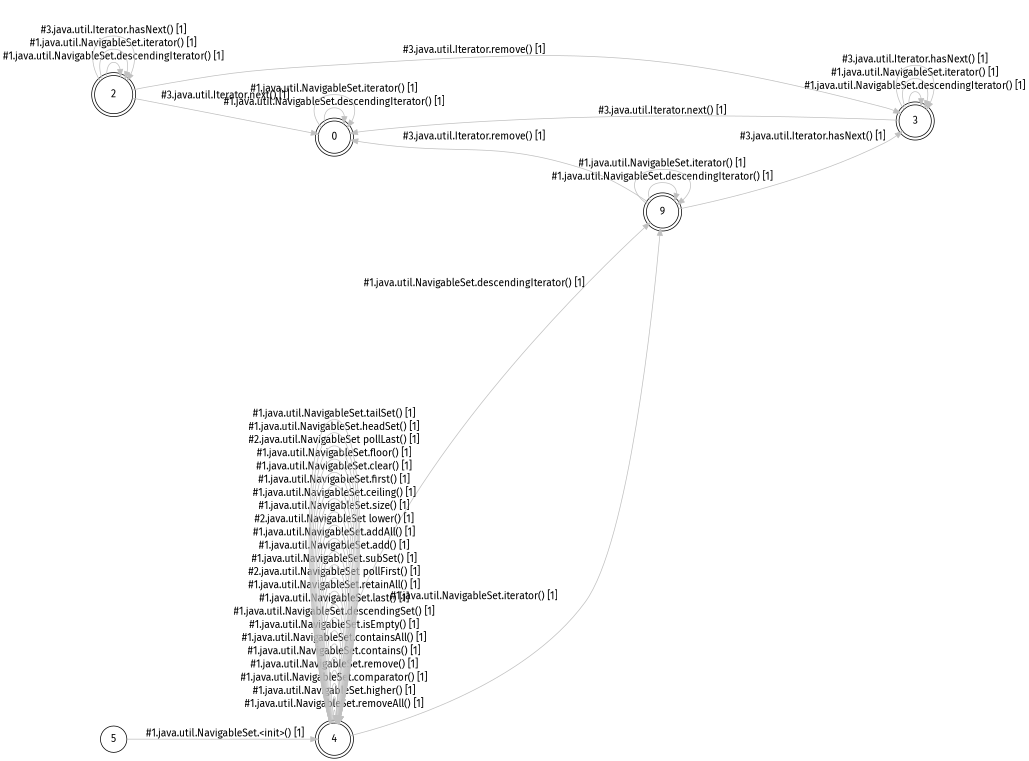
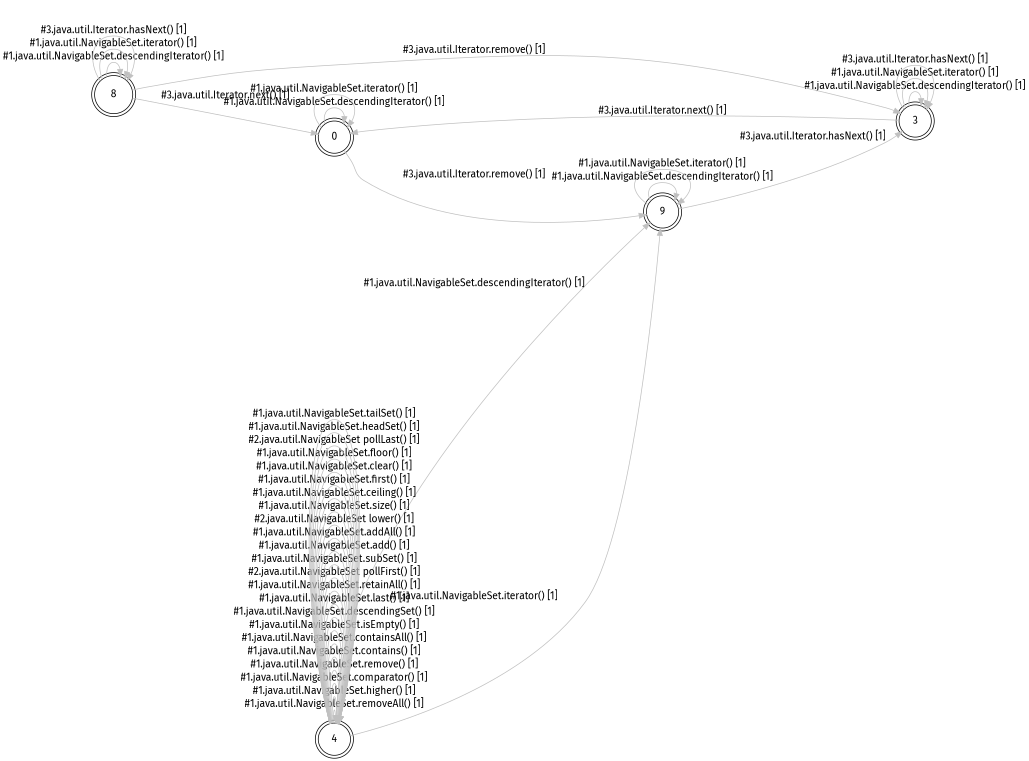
node "2": label "2" -> "8"
edge "9" -> "0": reversed
node "5": removed
